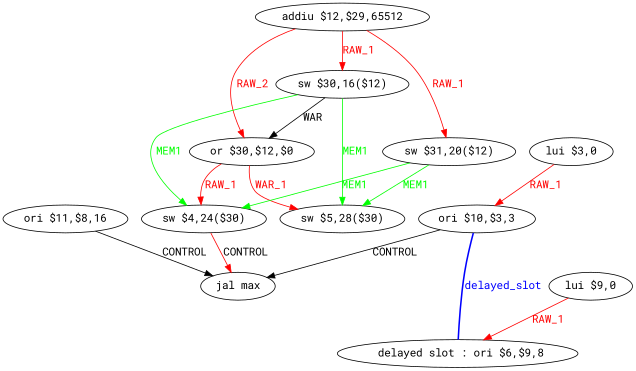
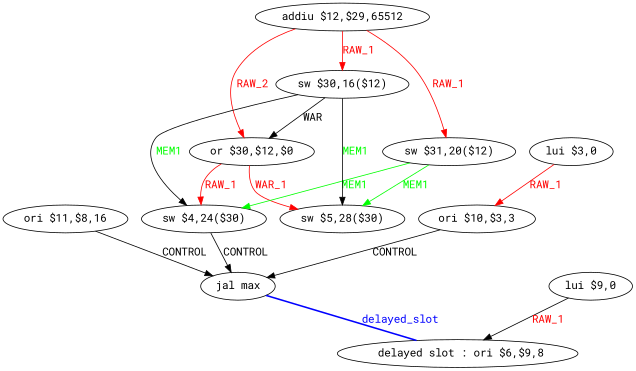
edge "sw $30,16($12)" -> "sw $4,24($30)": color green -> black
edge "sw $30,16($12)" -> "sw $5,28($30)": color green -> black
edge "sw $4,24($30)" -> "jal max": color red -> black
edge "ori $10,$3,3" -- "delayed slot : ori $6,$9,8": now "jal max" -- "delayed slot : ori $6,$9,8"
edge "lui $9,0" -> "delayed slot : ori $6,$9,8": color red -> black
